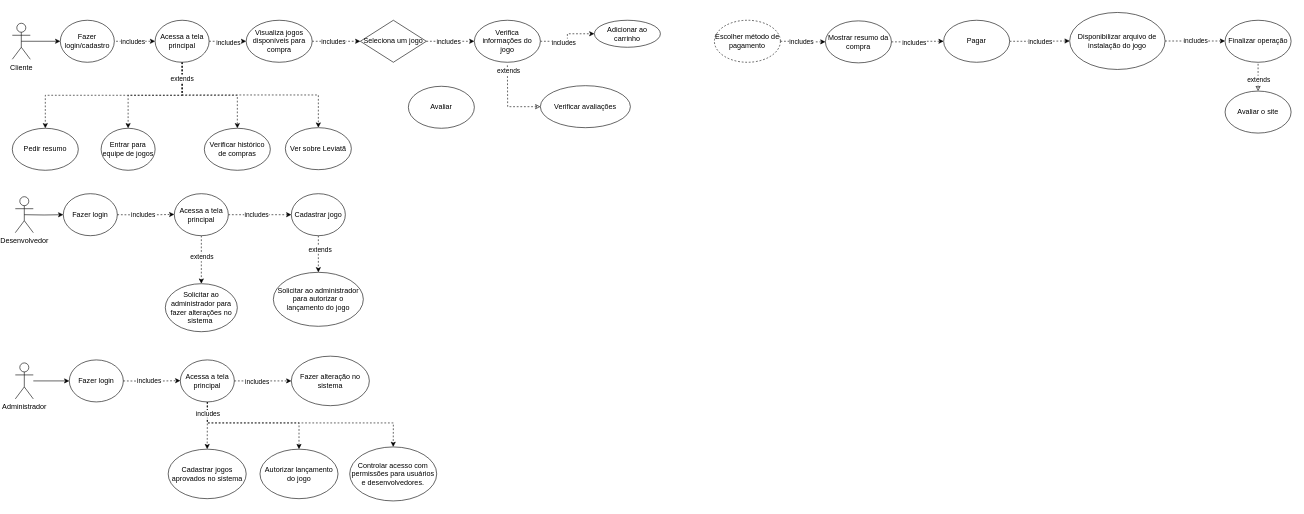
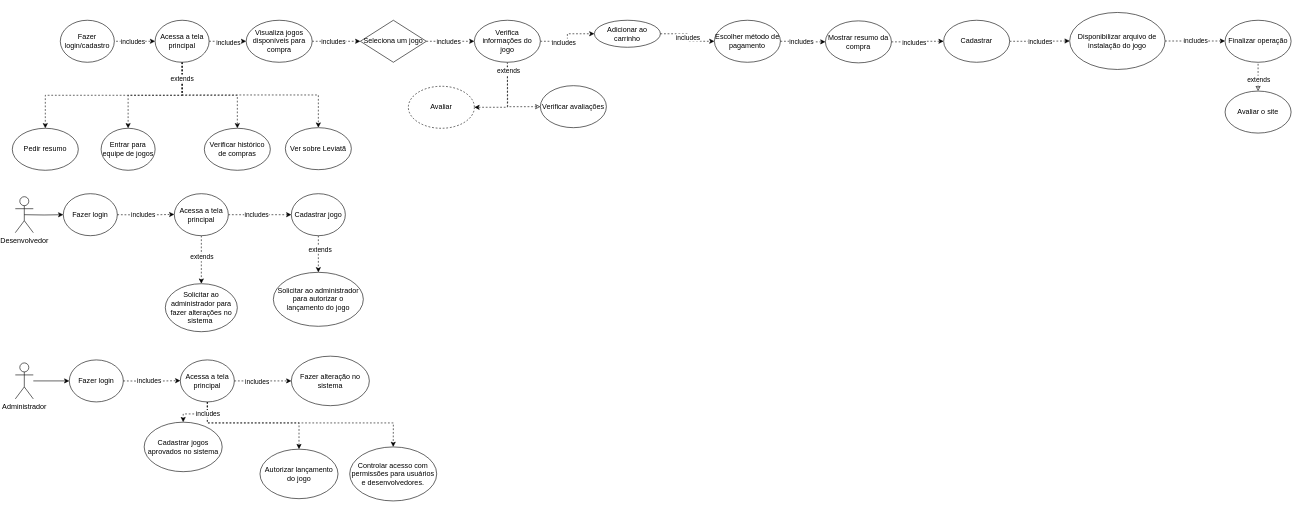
node "Cliente": removed
edge "Cliente" -> "Fazer login/cadastro": removed
edge "Adicionar ao carrinho" -> "Escolher método de pagamento": added, label "includes"
node "Escolher método de pagamento": style dashed -> solid
node "Pagar": label "Pagar" -> "Cadastrar"
edge "Verifica informações do jogo" -> "Avaliar": added
node "Avaliar": style solid -> dashed
node "Verificar avaliações": size 90x42 -> 66x42
node "Cadastrar jogos aprovados no sistema": moved (207, 474) -> (183, 447)
